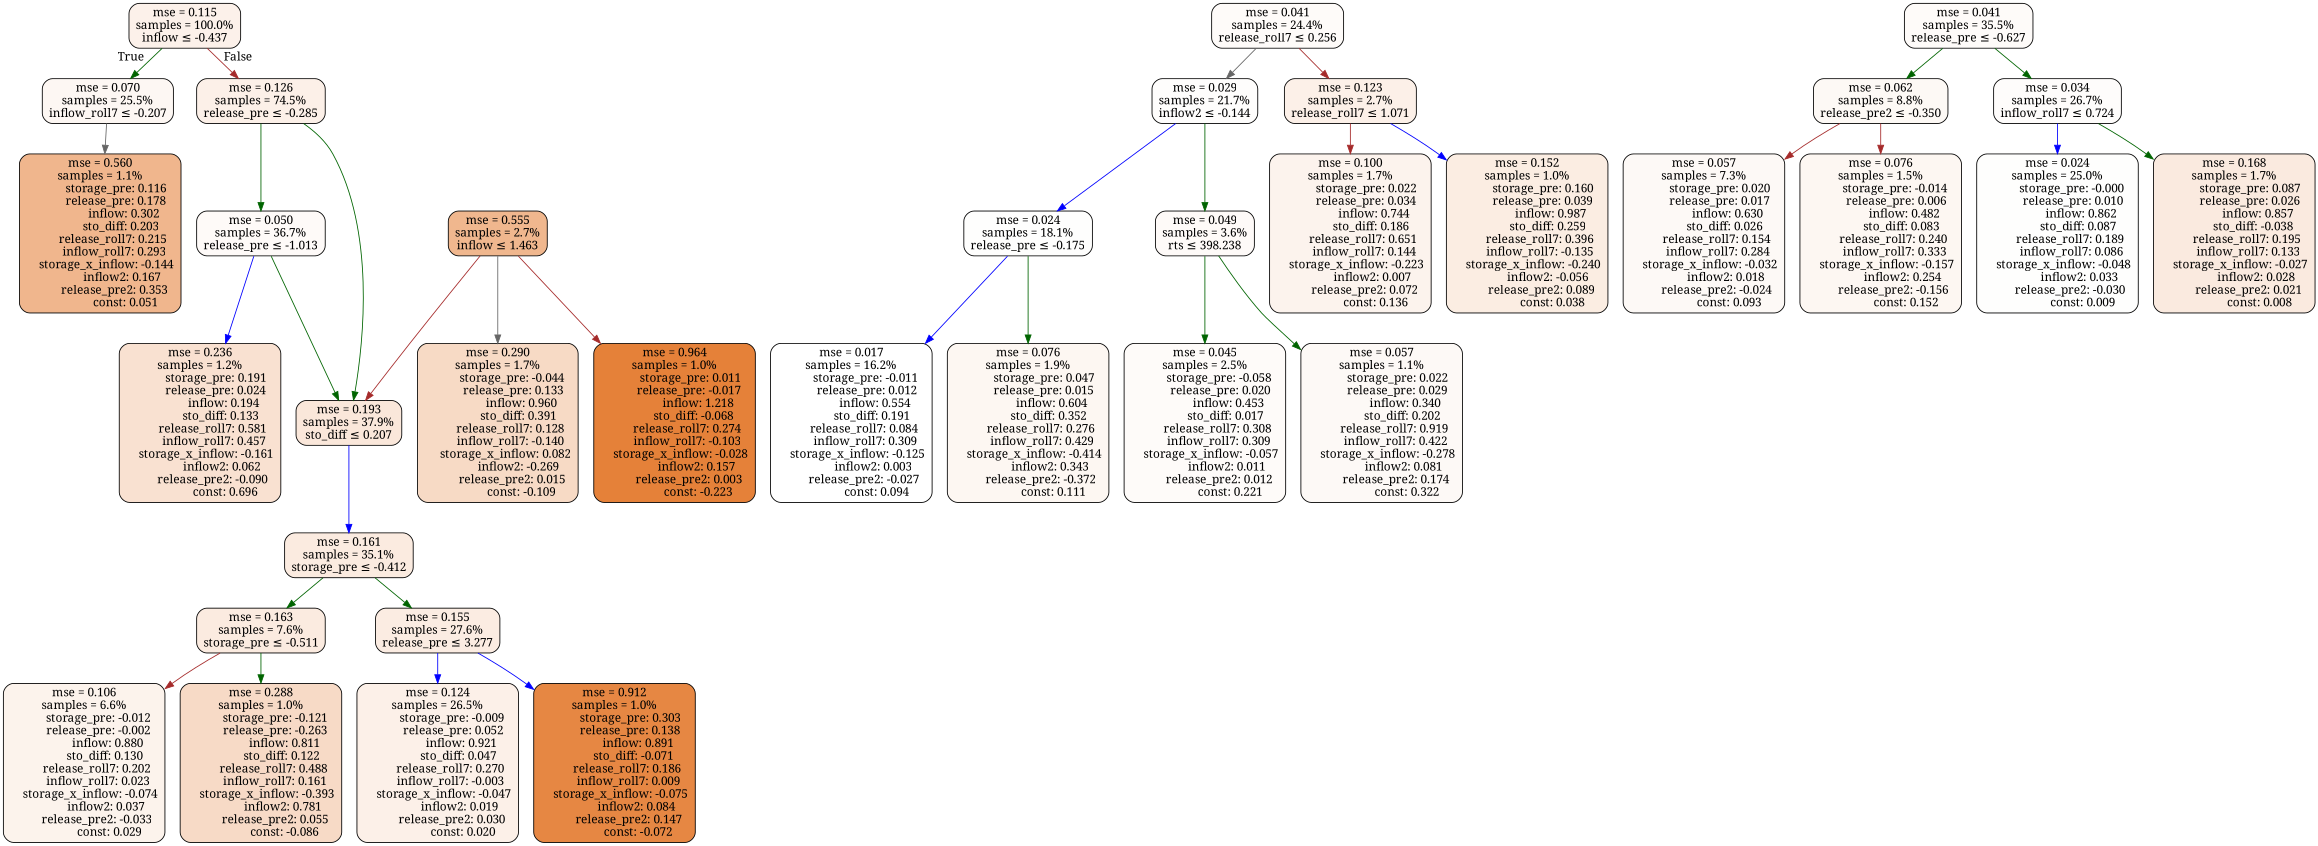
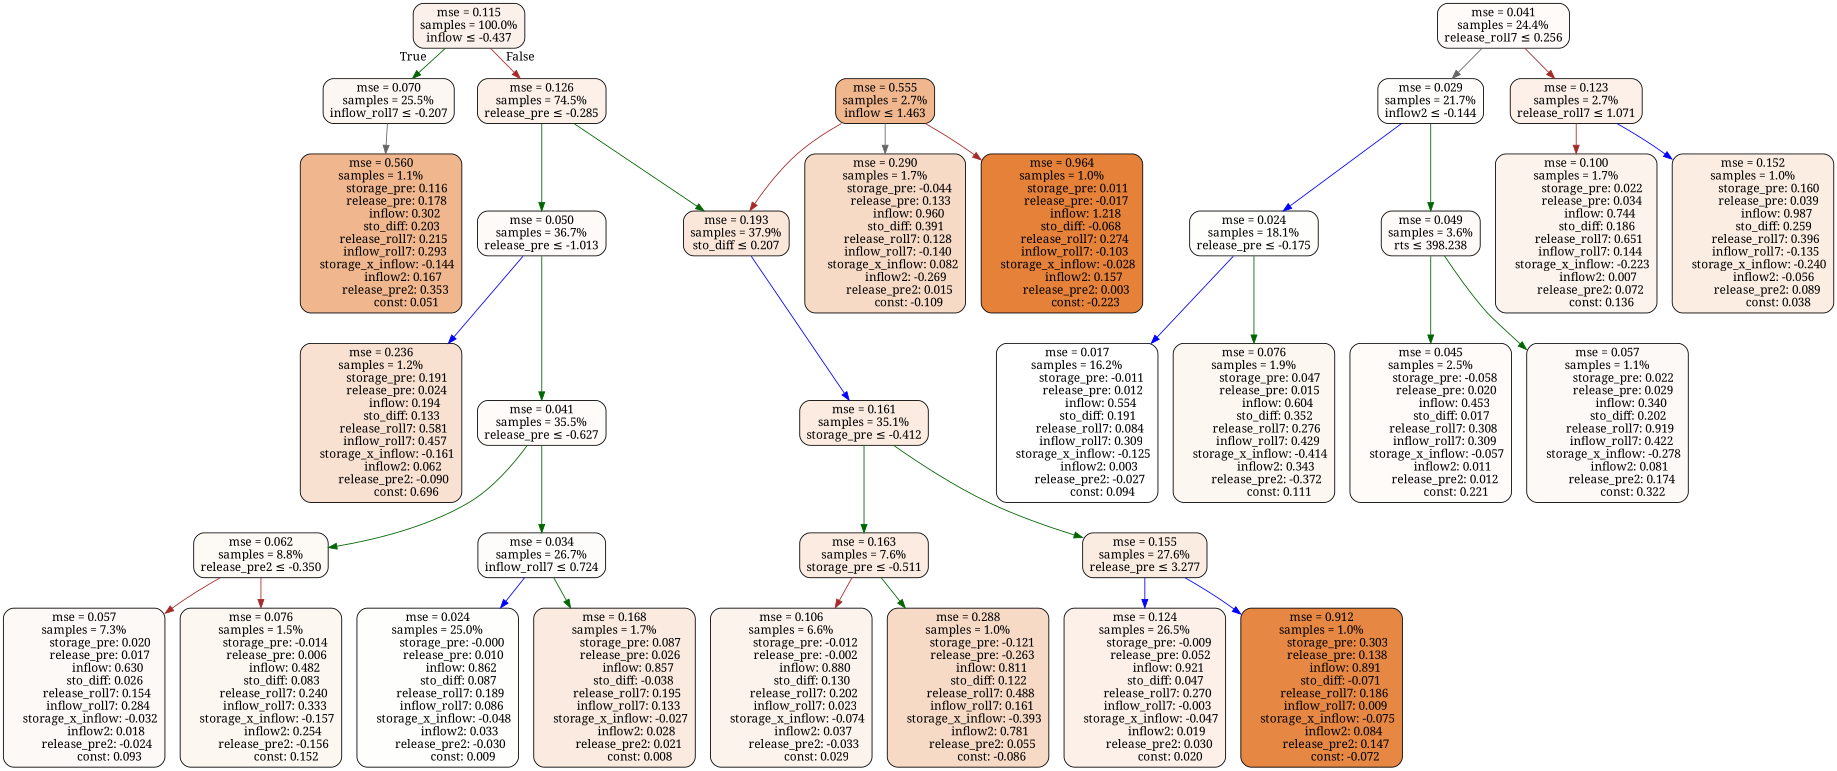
edge "mse = 0.050 samples = 36.7% release_pre ≤ -1.013" -> "mse = 0.193 samples = 37.9% sto_diff ≤ 0.207": now "mse = 0.050 samples = 36.7% release_pre ≤ -1.013" -> "mse = 0.041 samples = 35.5% release_pre ≤ -0.627"
